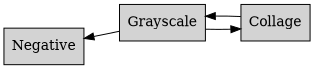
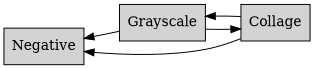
edge "Collage" -> "Negative": added
